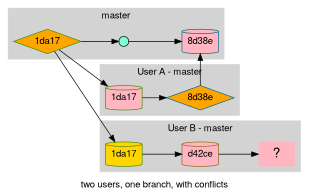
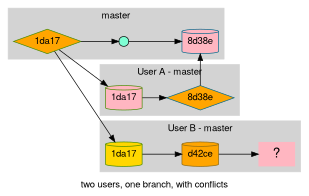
node "d42ce": fillcolor lightpink -> orange
